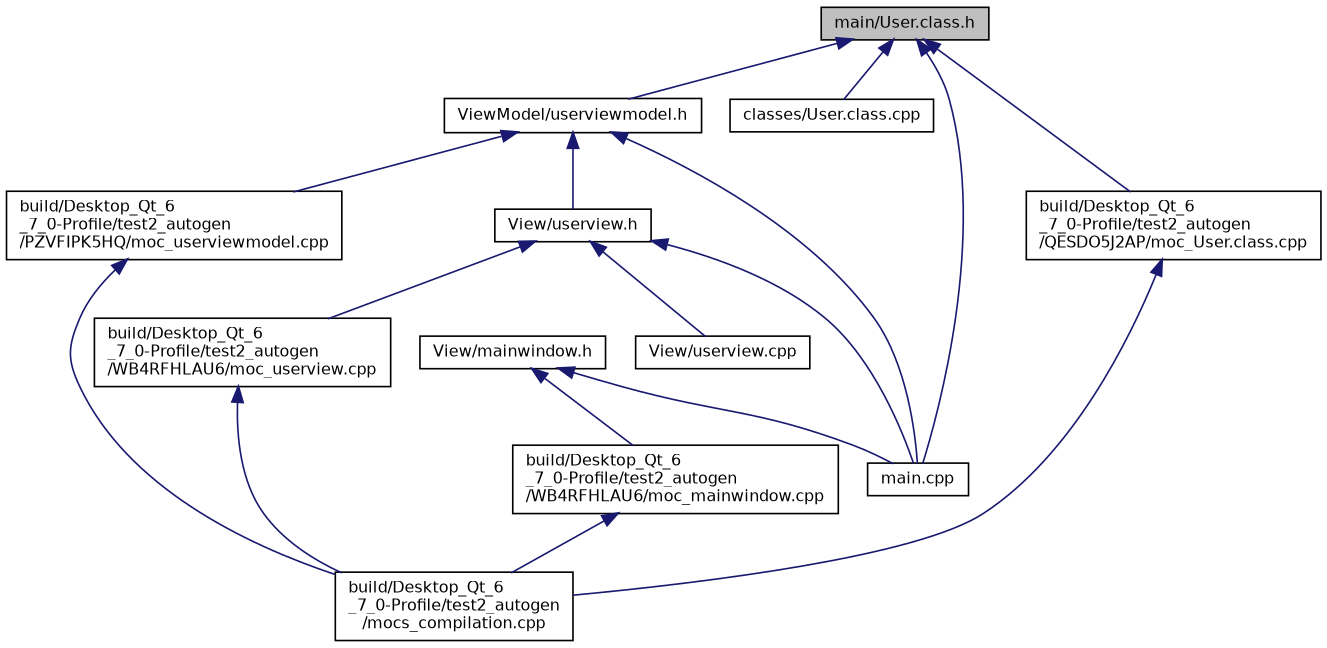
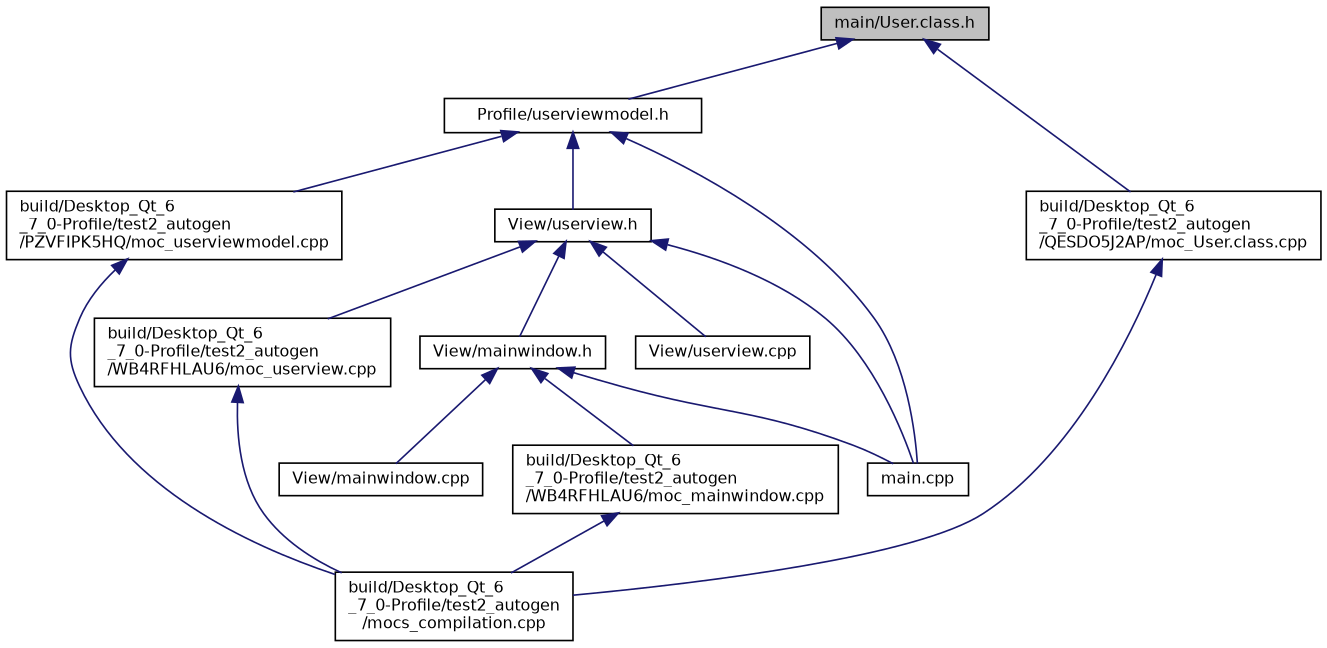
node "ViewModel/userviewmodel.h": label "ViewModel/userviewmodel.h" -> "Profile/userviewmodel.h"
node "classes/User.class.cpp": removed
edge "main.cpp" -> "main/User.class.h": removed
edge "View/mainwindow.h" -> "View/userview.h": added
node "View/mainwindow.cpp": added
